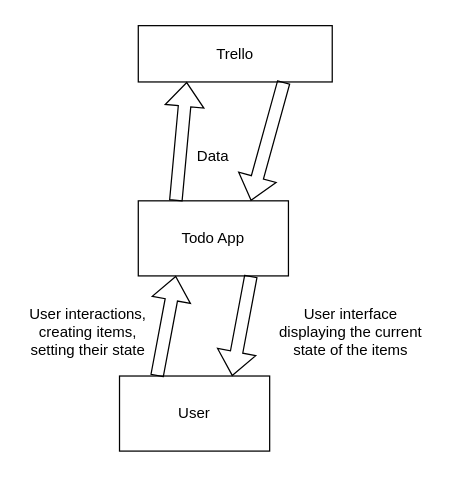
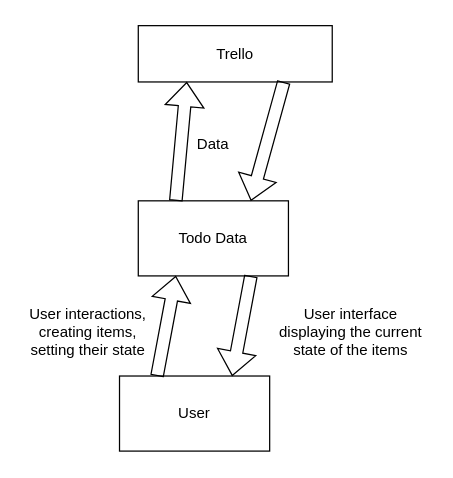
node "Data": moved (213, 157) -> (213, 144)
node "Todo App": label "Todo App" -> "Todo Data"
